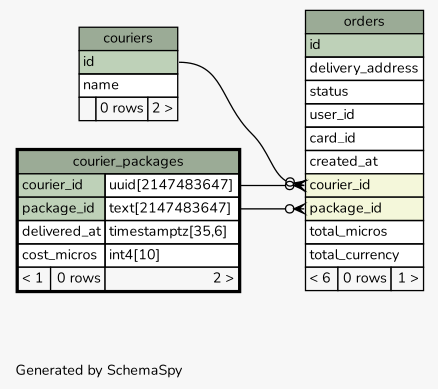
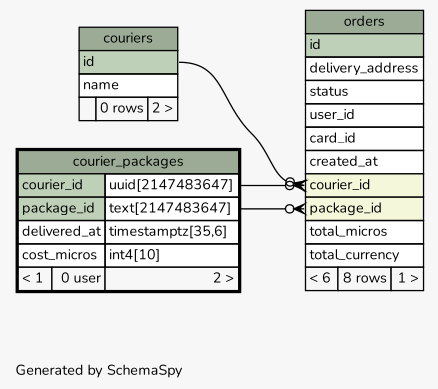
node "courier_packages": text "0 rows" -> "0 user"
node "orders": text "0 rows" -> "8 rows"
